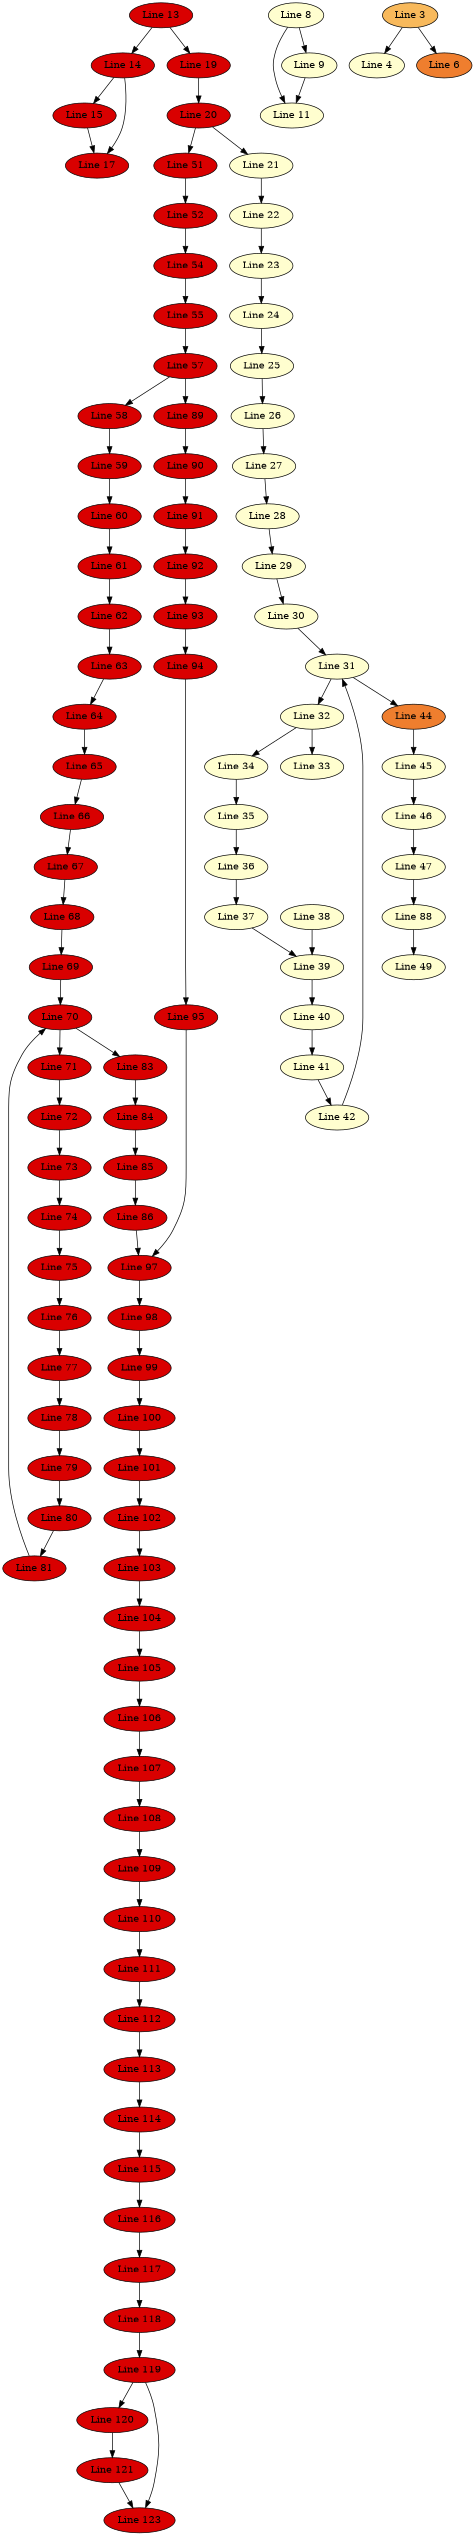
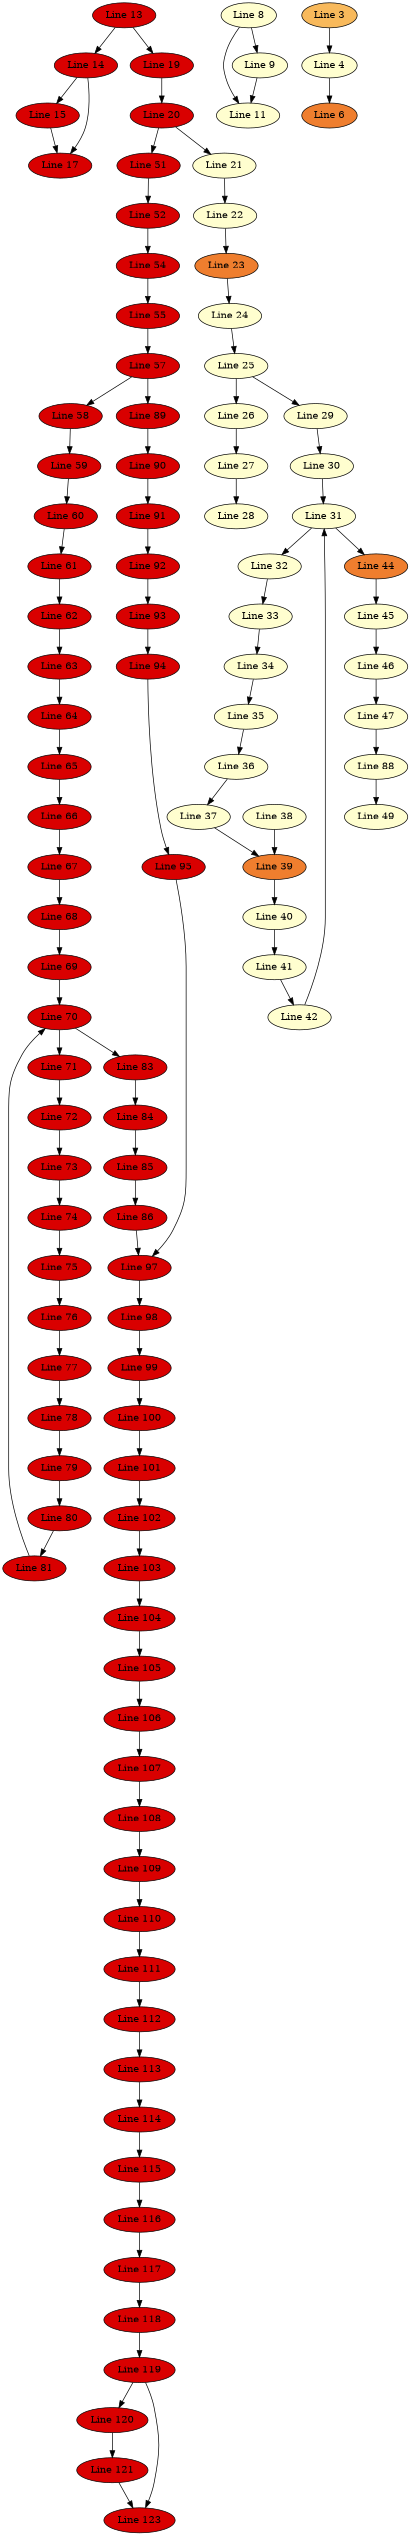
edge "Line 3" -> "Line 6": now "Line 4" -> "Line 6"
node "Line 23": fillcolor #fffecf -> #ef7e2e
edge "Line 28" -> "Line 29": now "Line 25" -> "Line 29"
edge "Line 32" -> "Line 34": now "Line 33" -> "Line 34"
node "Line 39": fillcolor #fffecf -> #ef7e2e
